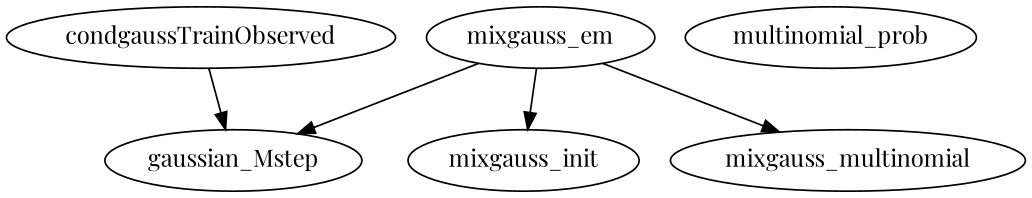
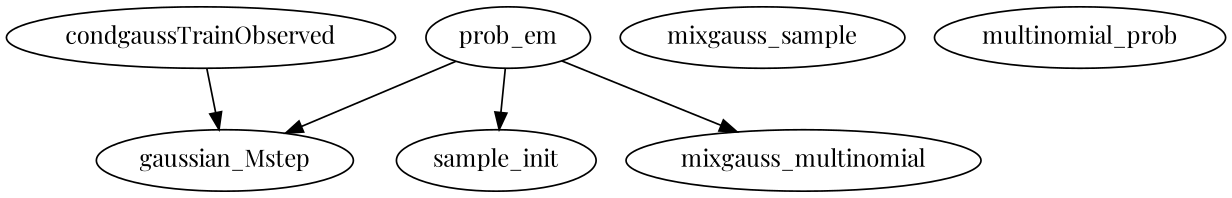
node "mixgauss_em": label "mixgauss_em" -> "prob_em"
node "mixgauss_sample": added
node "mixgauss_init": label "mixgauss_init" -> "sample_init"
